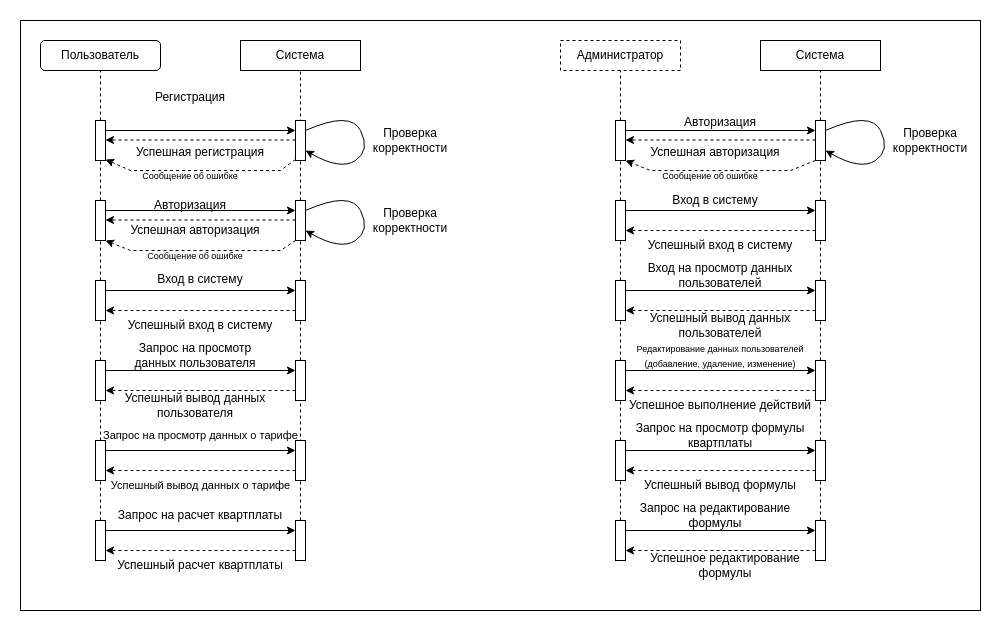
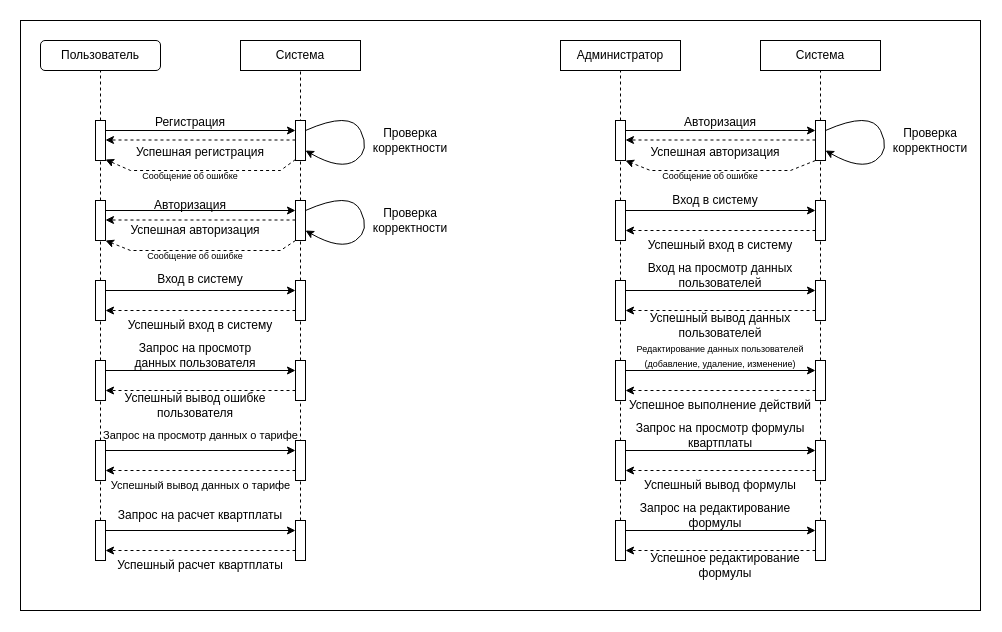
node "Администратор": style dashed -> solid
node "Регистрация": moved (191, 98) -> (191, 123)
node "Успешный вывод данных пользователя": label "Успешный вывод данных пользователя" -> "Успешный вывод ошибке пользователя"
